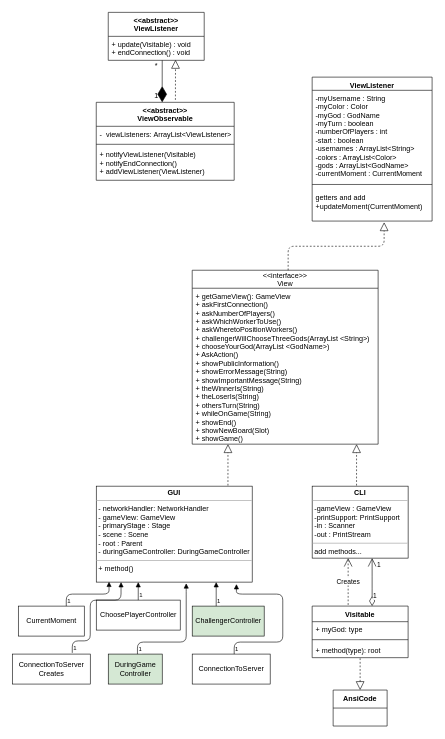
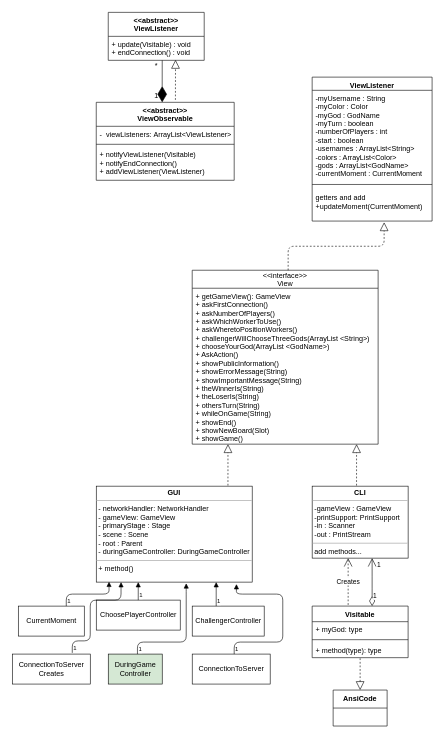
node "ChallengerController": fillcolor #d5e8d4 -> #ffffff
node "+ method(type): root": label "+ method(type): root" -> "+ method(type): type"
